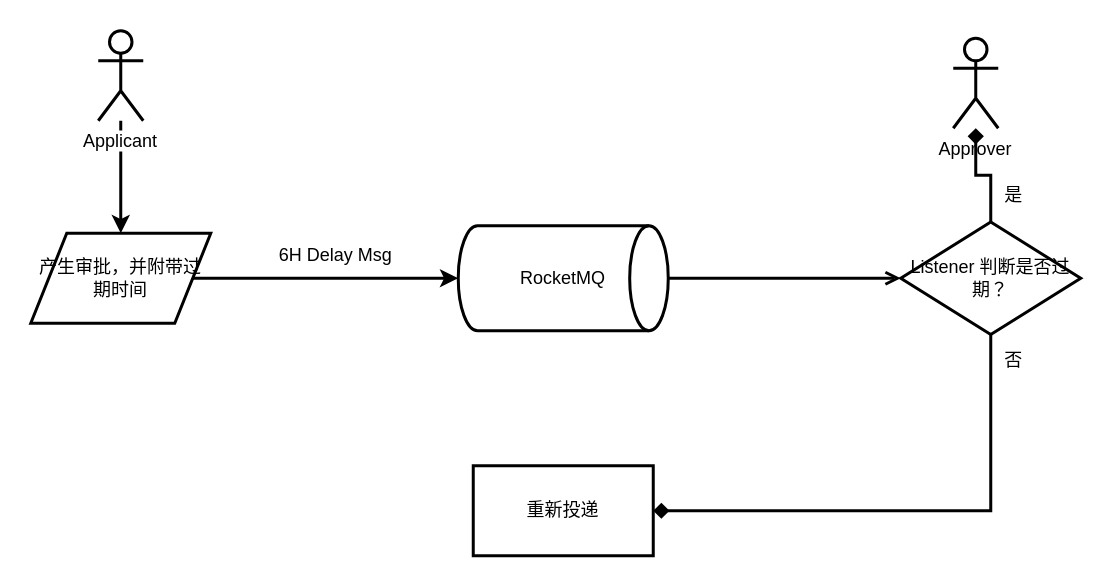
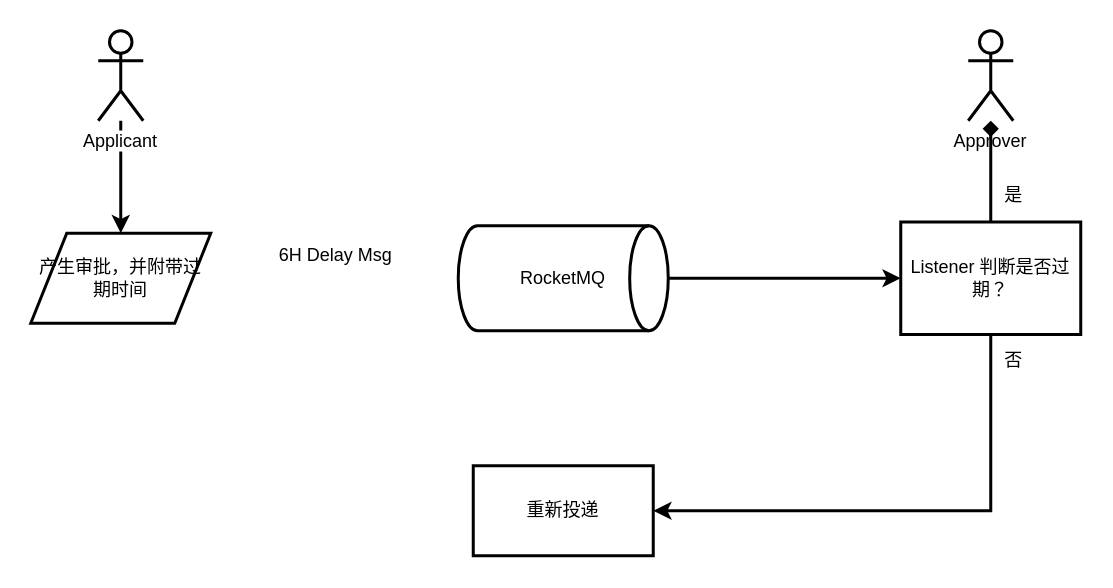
node "Approver": moved (976, 83) -> (991, 76)
edge "产生审批，并附带过期时间" -> "RocketMQ": removed
edge "RocketMQ" -> "Listener 判断是否过期？": arrowhead open -> classic
node "Listener 判断是否过期？": shape diamond -> rectangle
edge "Listener 判断是否过期？" -> "重新投递": arrowhead diamond -> classic
